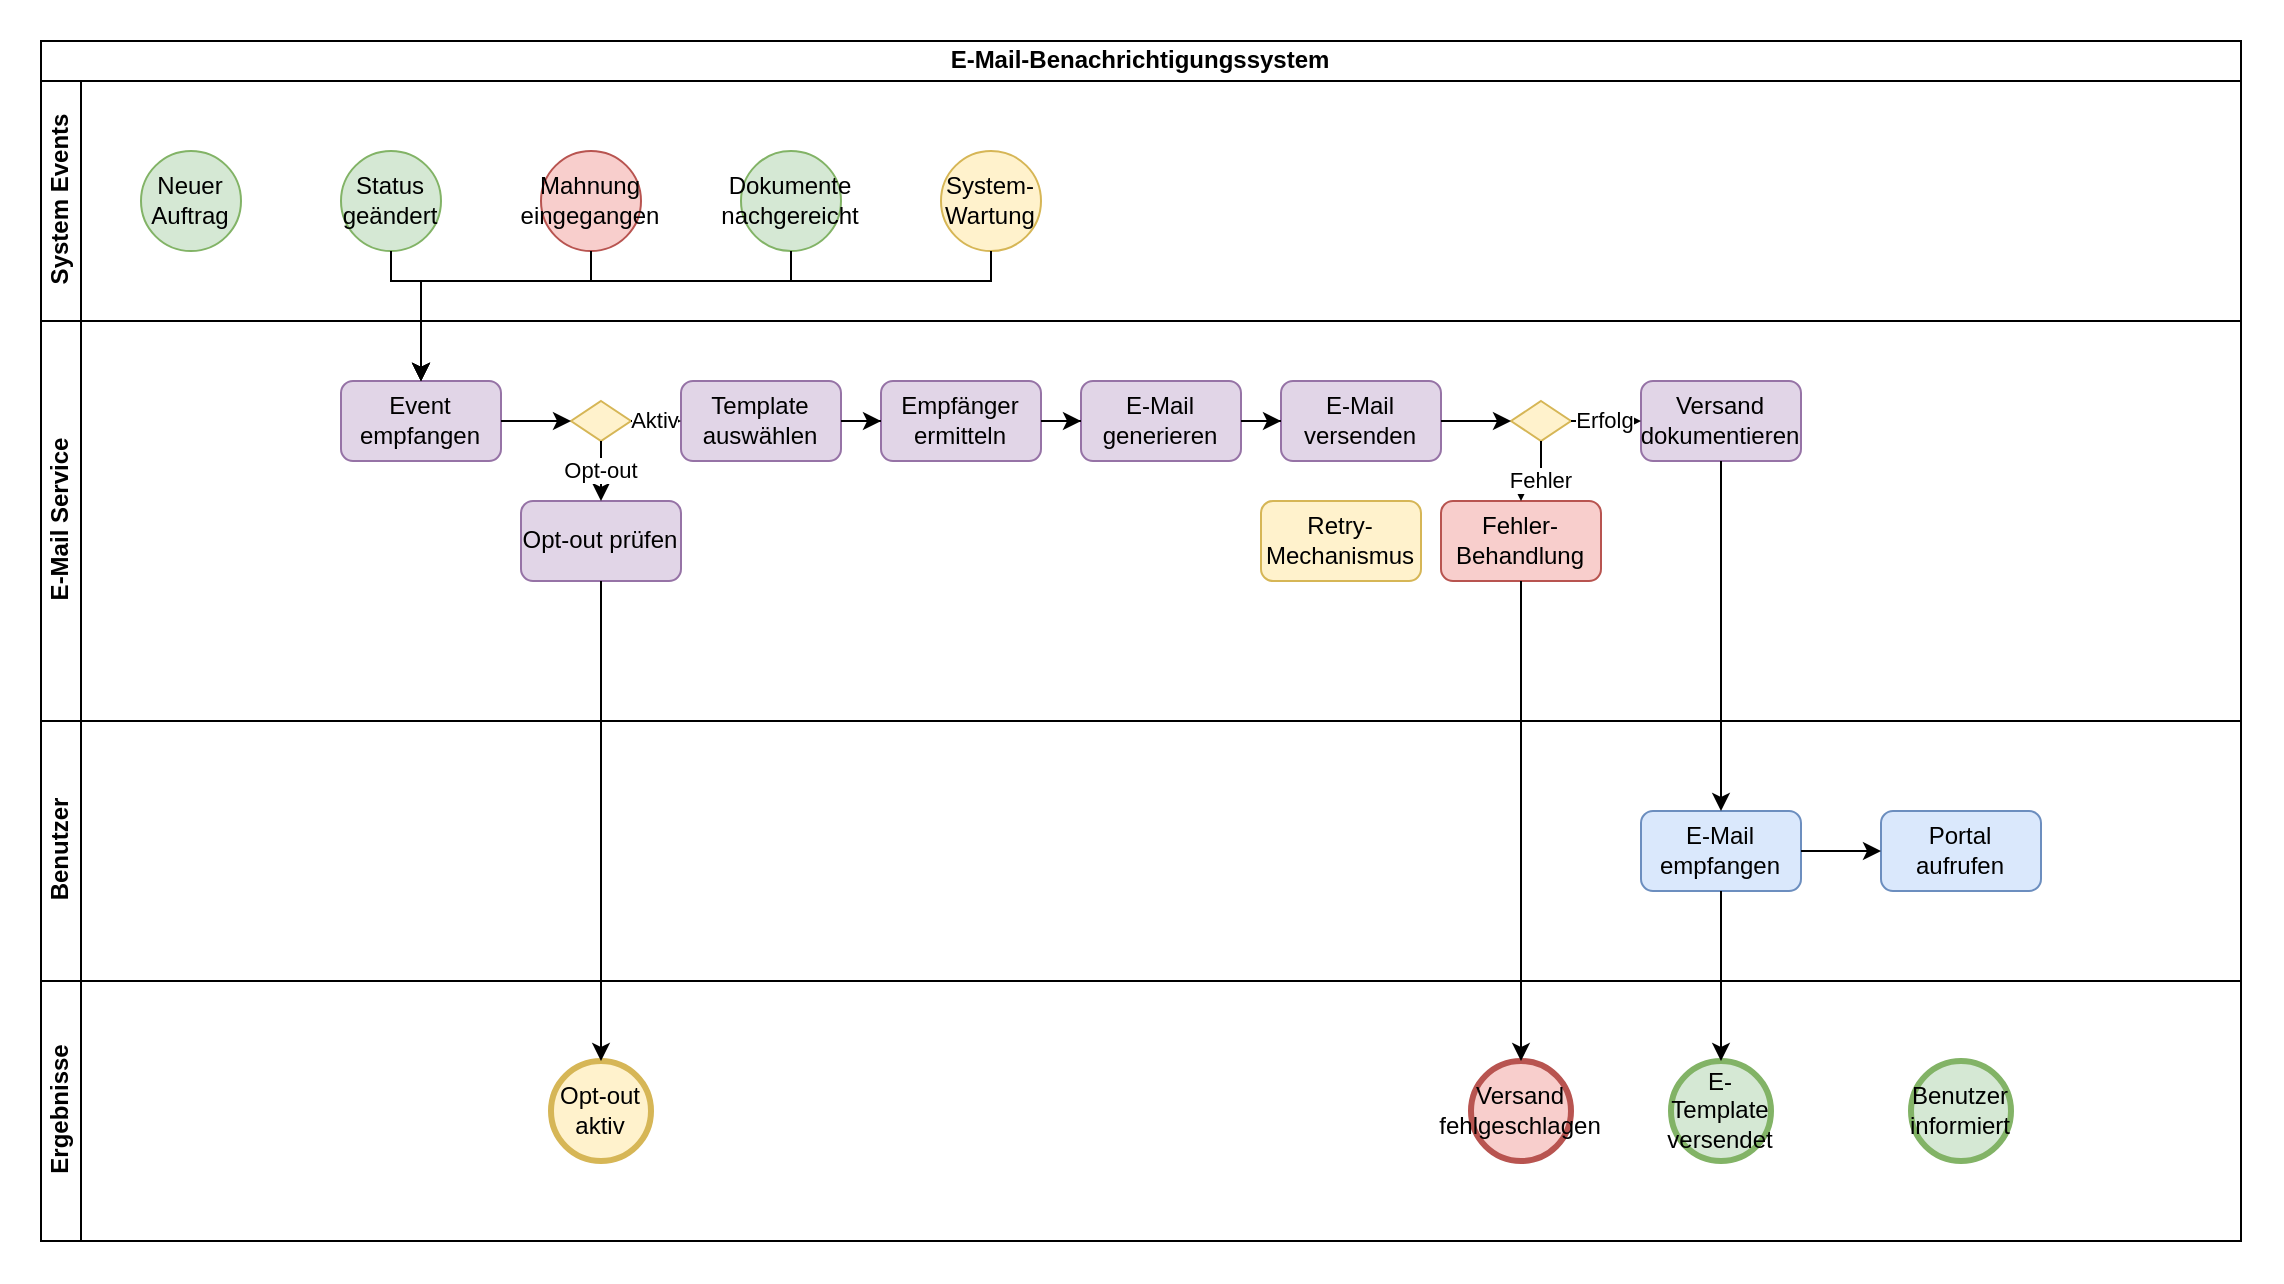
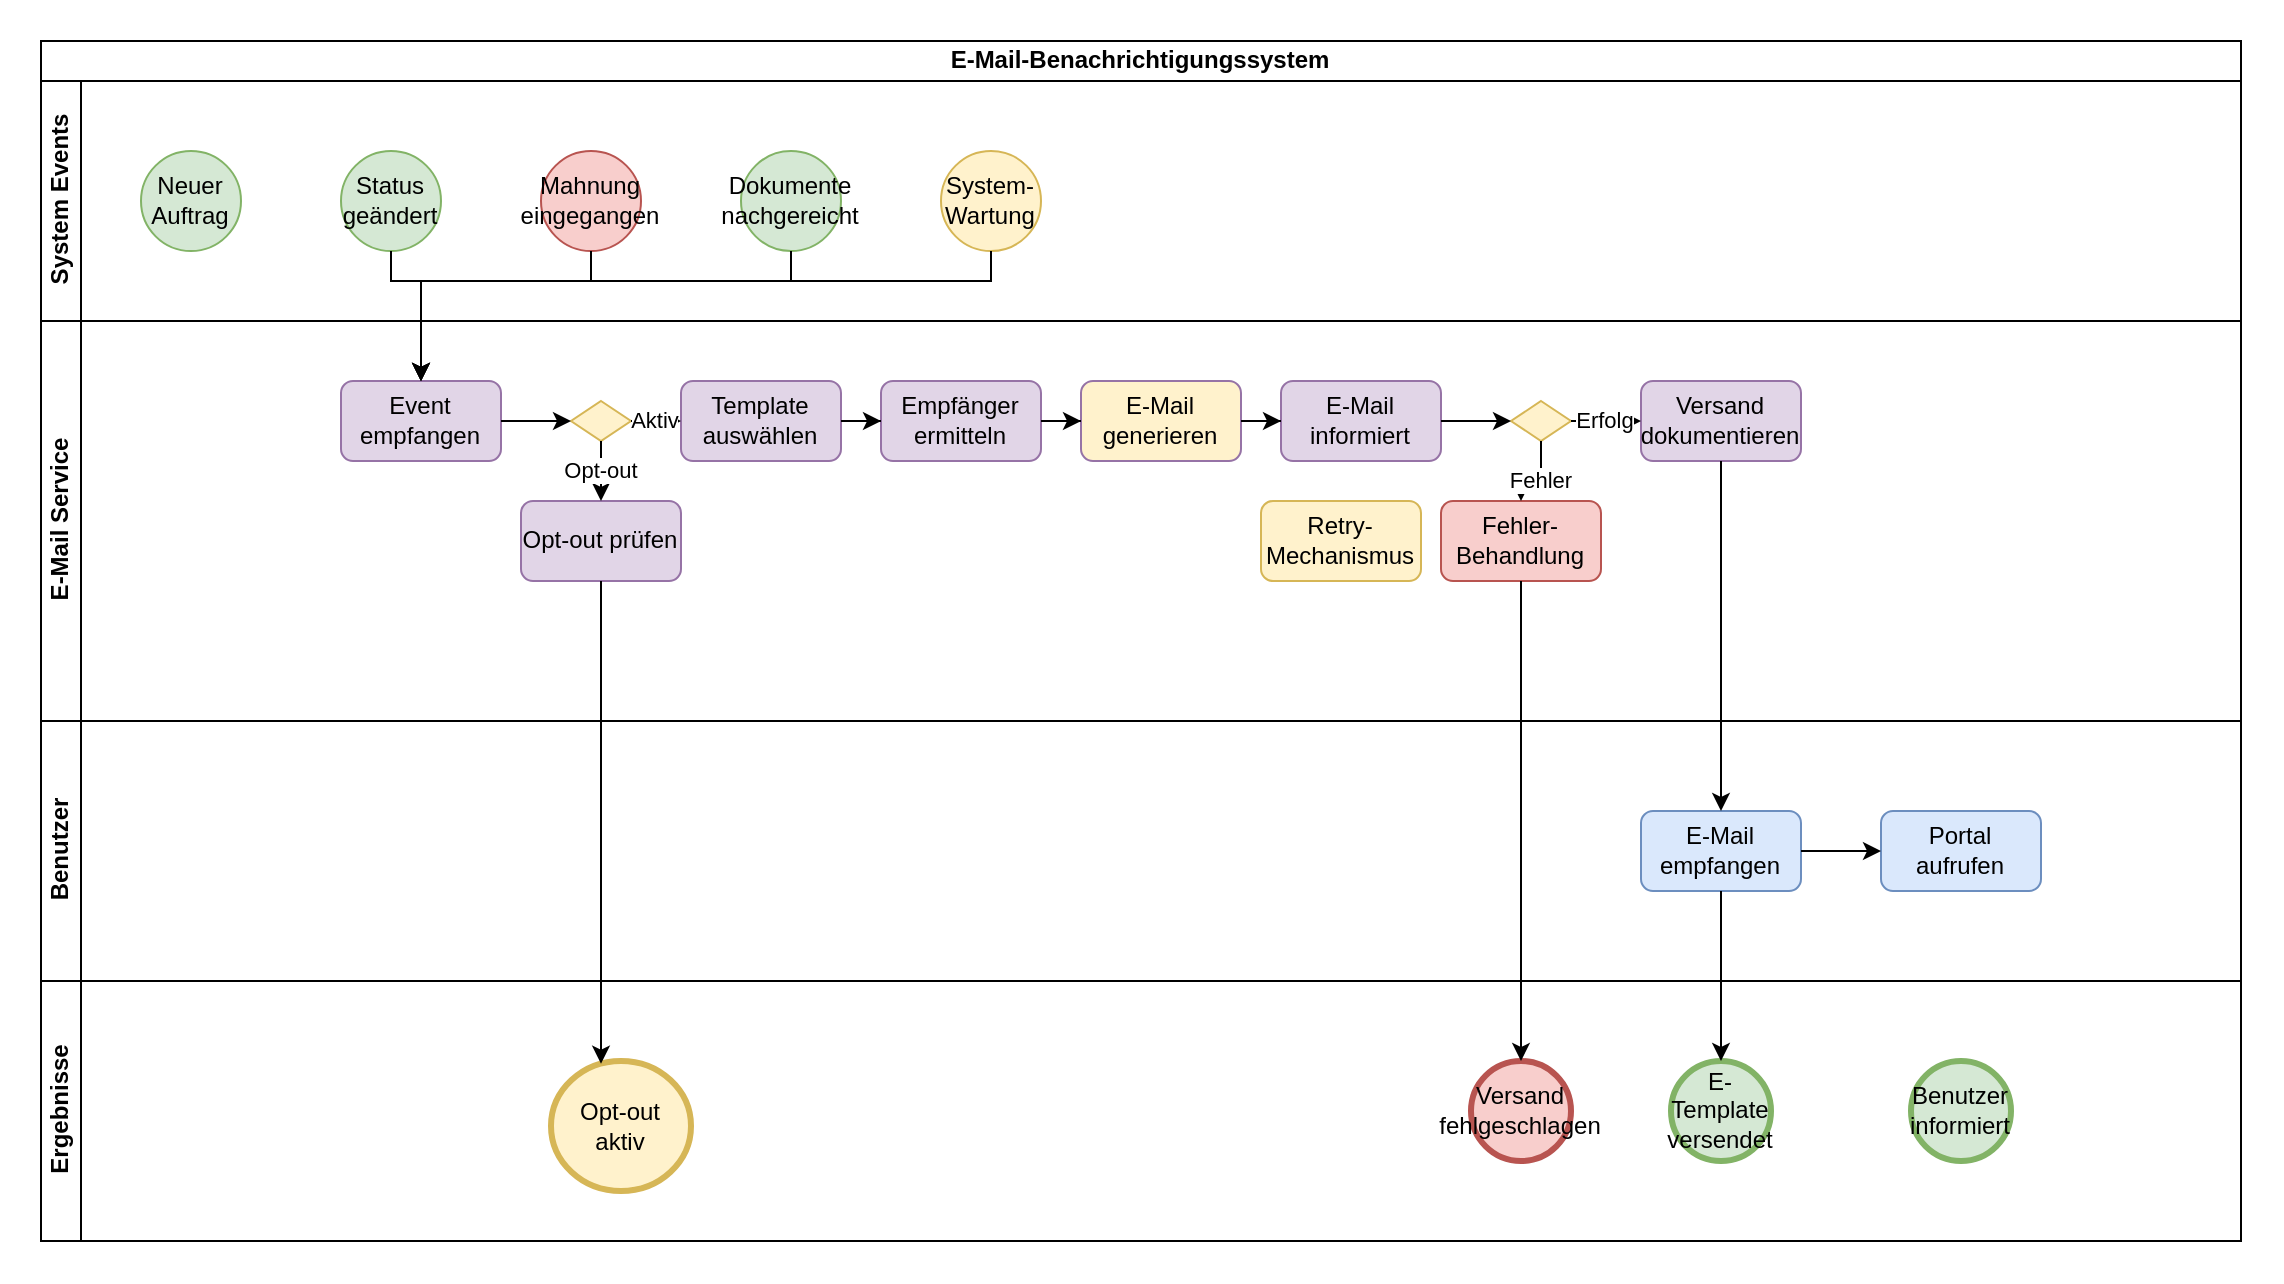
node "E-Mail generieren": fillcolor #e1d5e7 -> #fff2cc
node "E-Mail versenden": label "E-Mail versenden" -> "E-Mail informiert"
node "Opt-out aktiv": size 100x100 -> 140x130
